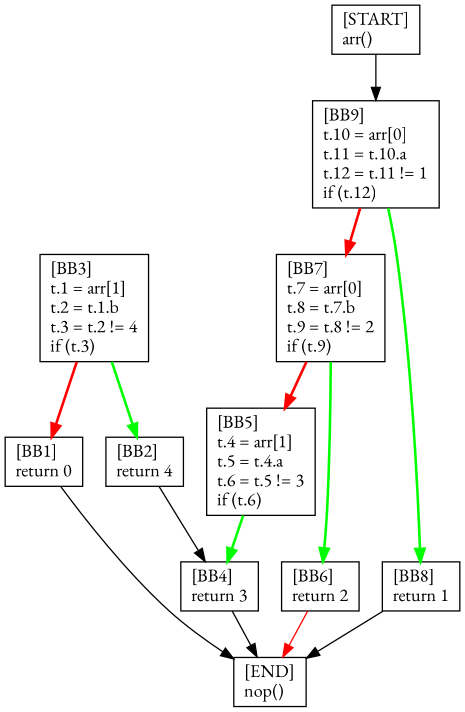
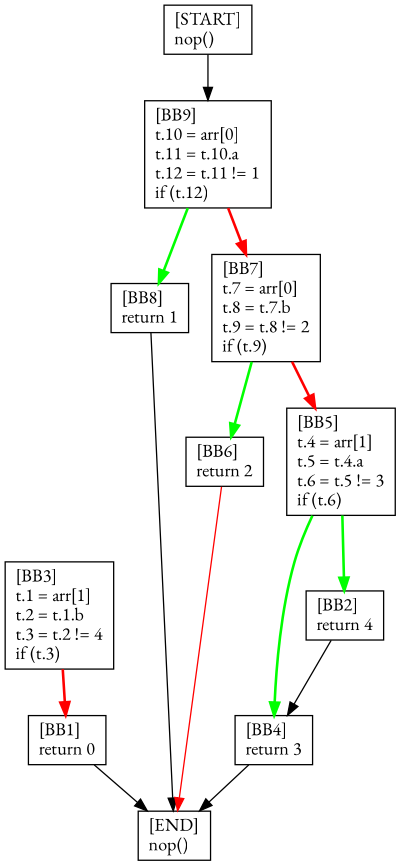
node "[START] arr()": label "[START] arr()" -> "[START] nop()"
edge "[BB3] t.1 = arr[1] t.2 = t.1.b t.3 = t.2 != 4 if (t.3)" -> "[BB2] return 4": now "[BB5] t.4 = arr[1] t.5 = t.4.a t.6 = t.5 != 3 if (t.6)" -> "[BB2] return 4"
